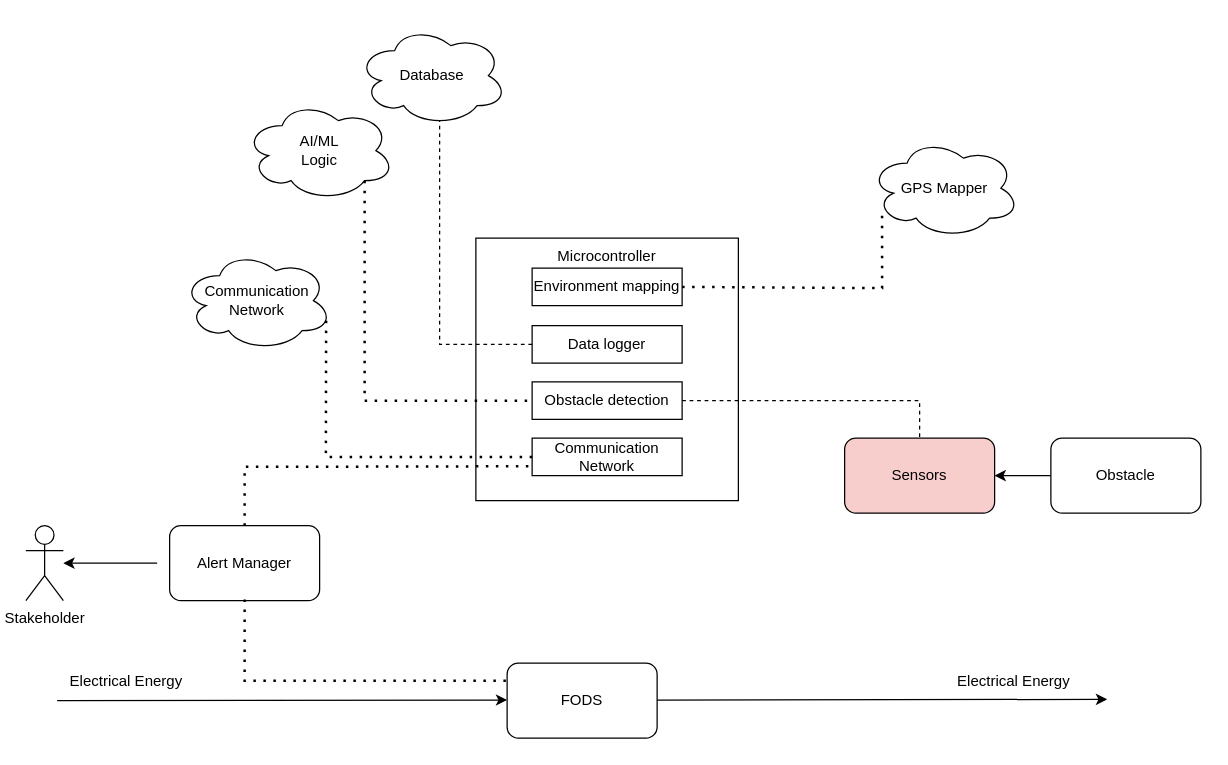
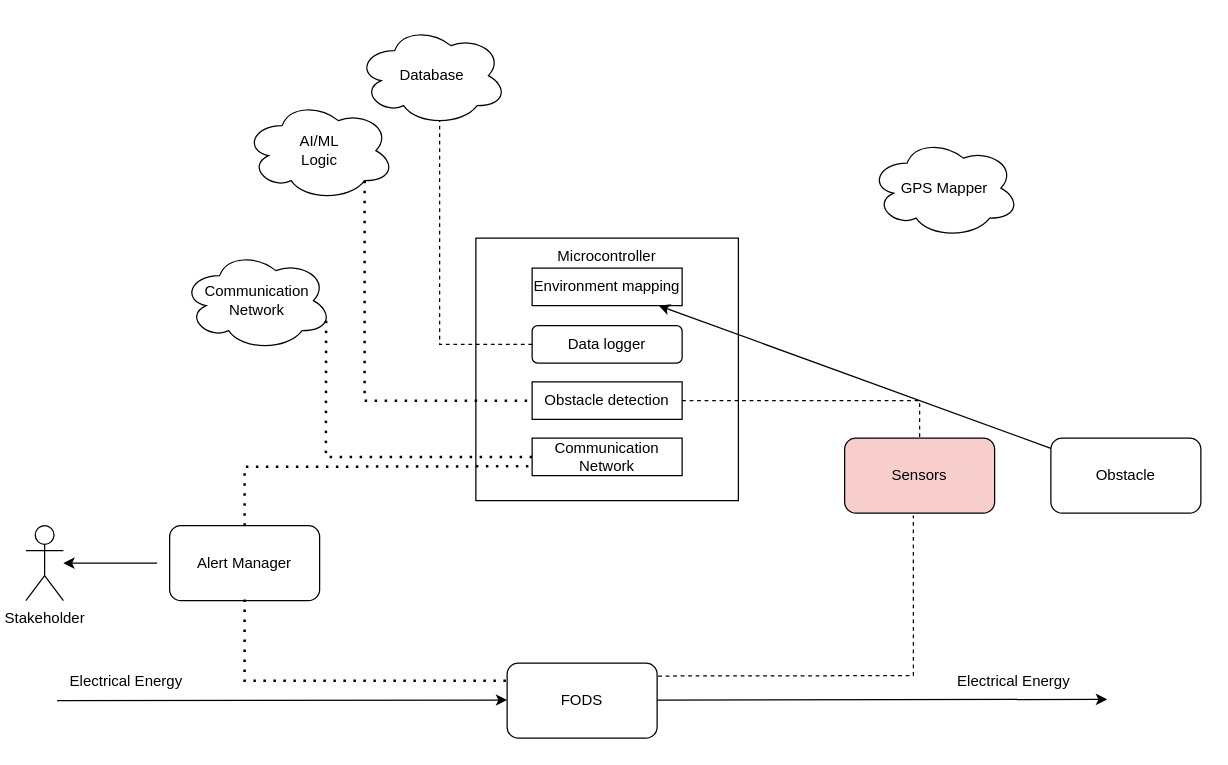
edge "GPS Mapper" -- "Environment mapping": removed
node "Data logger": shape rectangle -> rounded rectangle
edge "Obstacle" -> "Sensors": now "Obstacle" -> "Environment mapping"
edge "Sensors" -- "FODS": added
